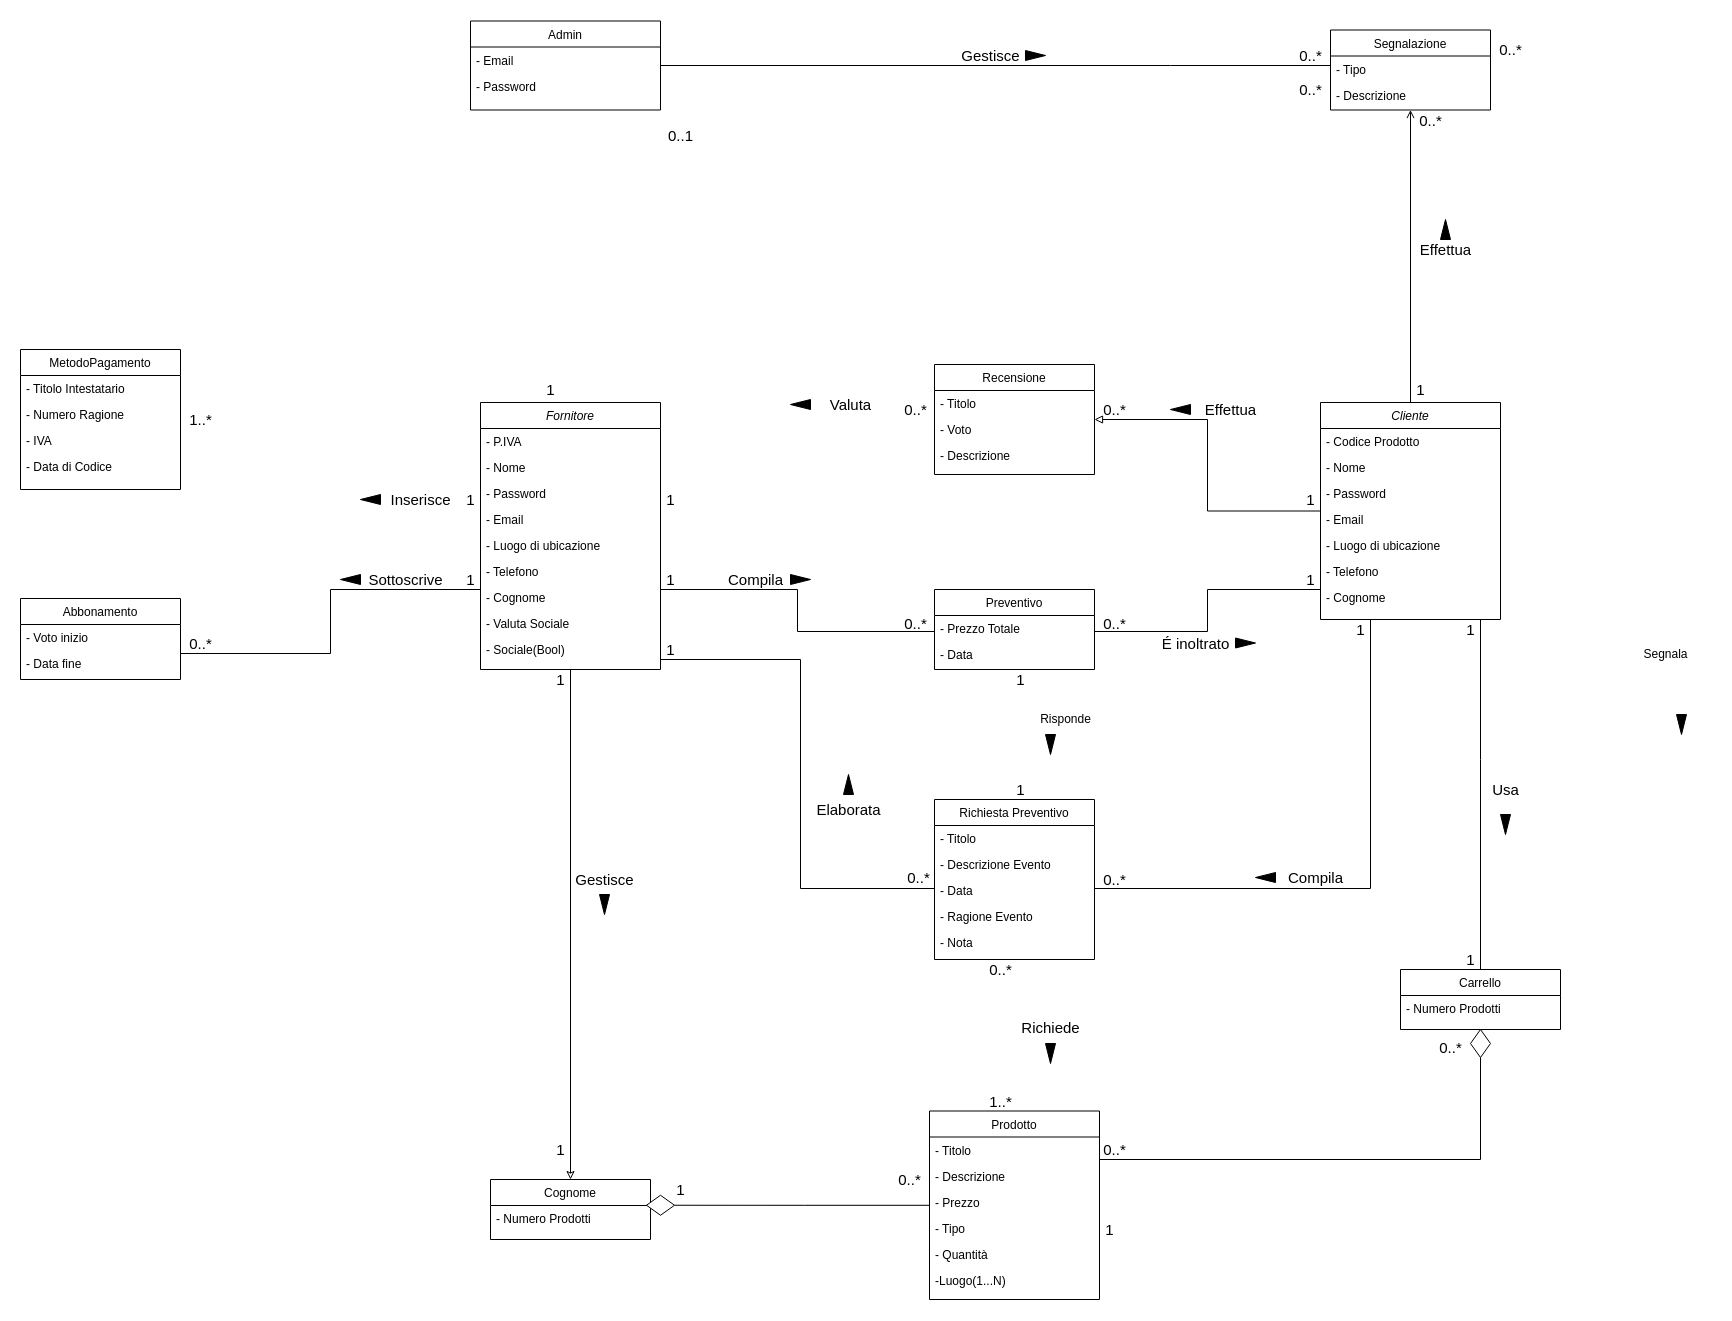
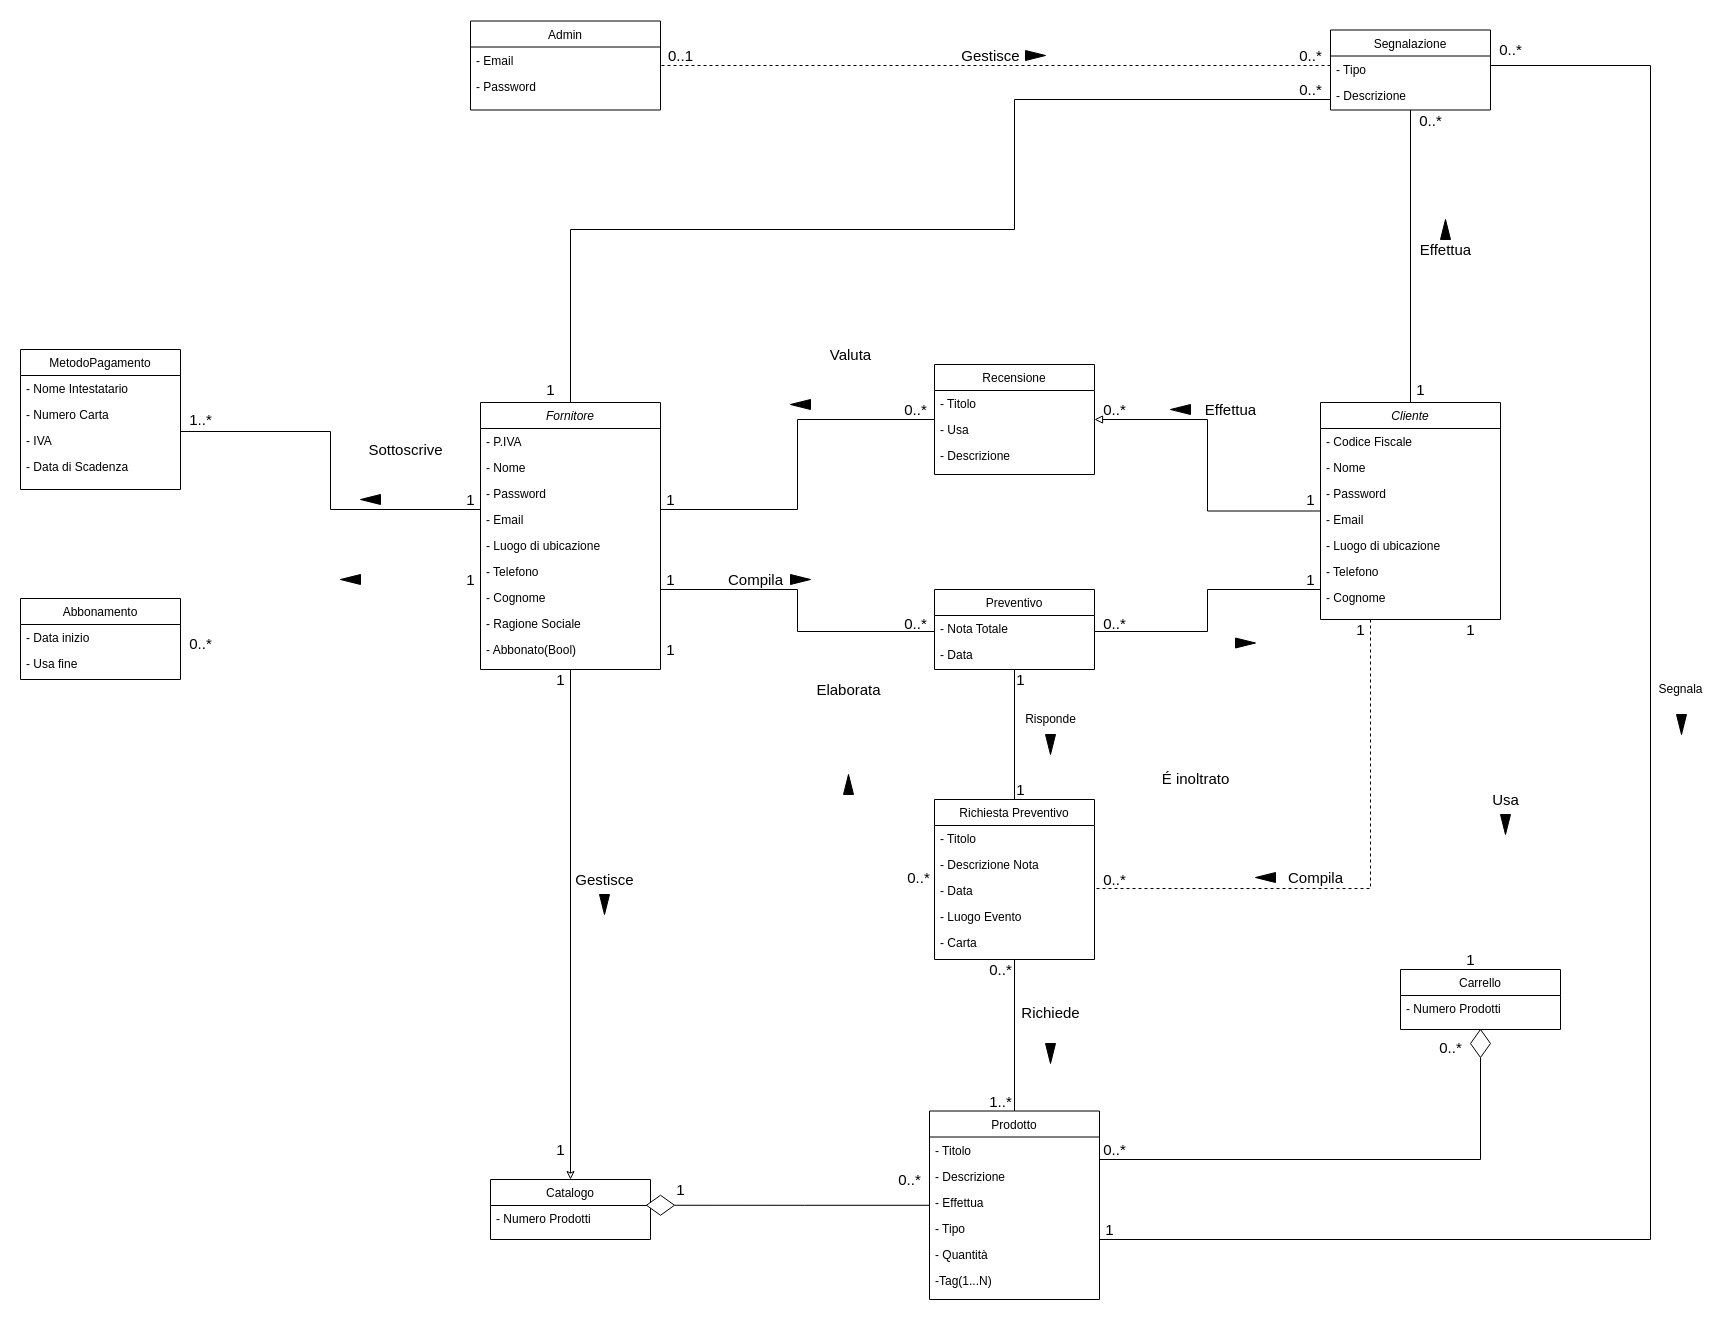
edge "Admin" -- "Segnalazione": style solid -> dashed
edge "Cliente" -> "Segnalazione": arrowhead open -> none
node "0..1": moved (681, 136) -> (681, 56)
edge "Segnalazione" -- "Fornitore": added
node "- Titolo Intestatario": label "- Titolo Intestatario" -> "- Nome Intestatario"
node "Valuta": moved (851, 405) -> (851, 355)
node "- Numero Ragione": label "- Numero Ragione" -> "- Numero Carta"
node "- Voto": label "- Voto" -> "- Usa"
node "- Codice Prodotto": label "- Codice Prodotto" -> "- Codice Fiscale"
edge "Recensione" -- "Fornitore": added
node "- Data di Codice": label "- Data di Codice" -> "- Data di Scadenza"
edge "MetodoPagamento" -- "Fornitore": added
node "Inserisce": removed
node "Sottoscrive": moved (406, 580) -> (406, 450)
edge "Fornitore" -- "Abbonamento": removed
node "- Valuta Sociale": label "- Valuta Sociale" -> "- Ragione Sociale"
node "- Prezzo Totale": label "- Prezzo Totale" -> "- Nota Totale"
node "- Voto inizio": label "- Voto inizio" -> "- Data inizio"
node "É inoltrato": moved (1196, 643) -> (1196, 778)
node "- Sociale(Bool)": label "- Sociale(Bool)" -> "- Abbonato(Bool)"
node "Segnala": moved (1666, 655) -> (1681, 690)
node "- Data fine": label "- Data fine" -> "- Usa fine"
node "Risponde": moved (1066, 720) -> (1051, 720)
edge "Preventivo" -- "Richiesta Preventivo": added
edge "Fornitore" -- "Richiesta Preventivo": removed
node "Usa": moved (1506, 790) -> (1506, 800)
edge "Cliente" -- "Carrello": removed
node "Elaborata": moved (849, 810) -> (849, 690)
edge "Segnalazione" -- "Prodotto": added
node "- Descrizione Evento": label "- Descrizione Evento" -> "- Descrizione Nota"
edge "Cliente" -- "Richiesta Preventivo": style solid -> dashed
node "- Ragione Evento": label "- Ragione Evento" -> "- Luogo Evento"
node "- Nota": label "- Nota" -> "- Carta"
node "Richiede": moved (1051, 1028) -> (1051, 1013)
edge "Richiesta Preventivo" -- "Prodotto": added
node "Cognome": label "Cognome" -> "Catalogo"
node "- Prezzo": label "- Prezzo" -> "- Effettua"
node "-Luogo(1...N)": label "-Luogo(1...N)" -> "-Tag(1...N)"
